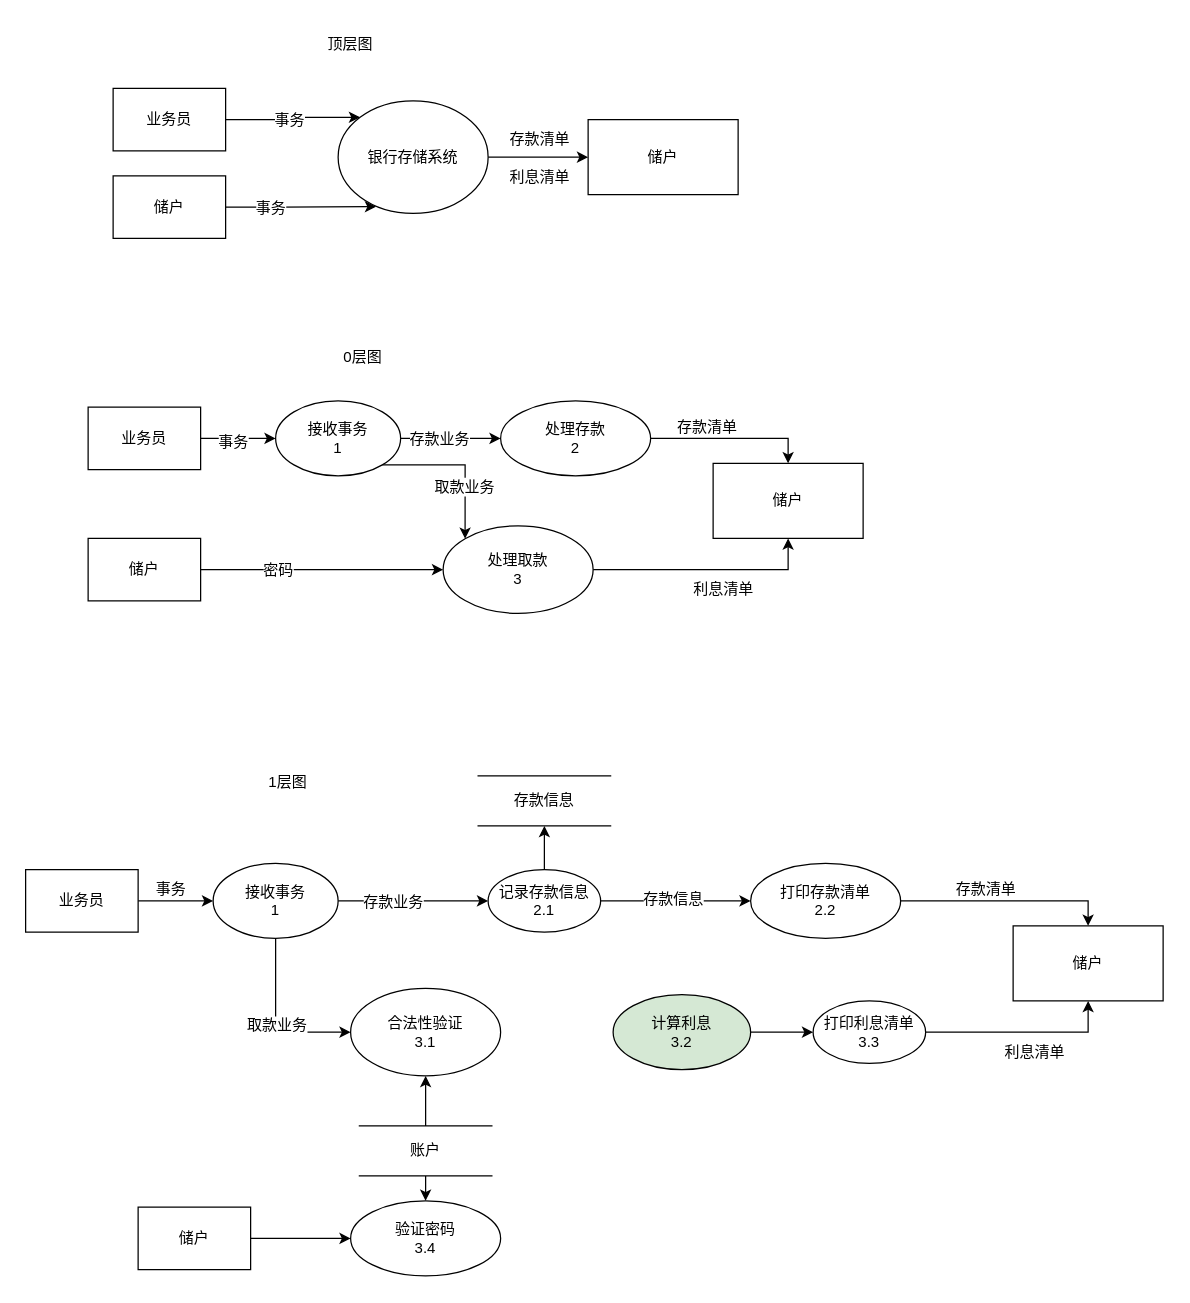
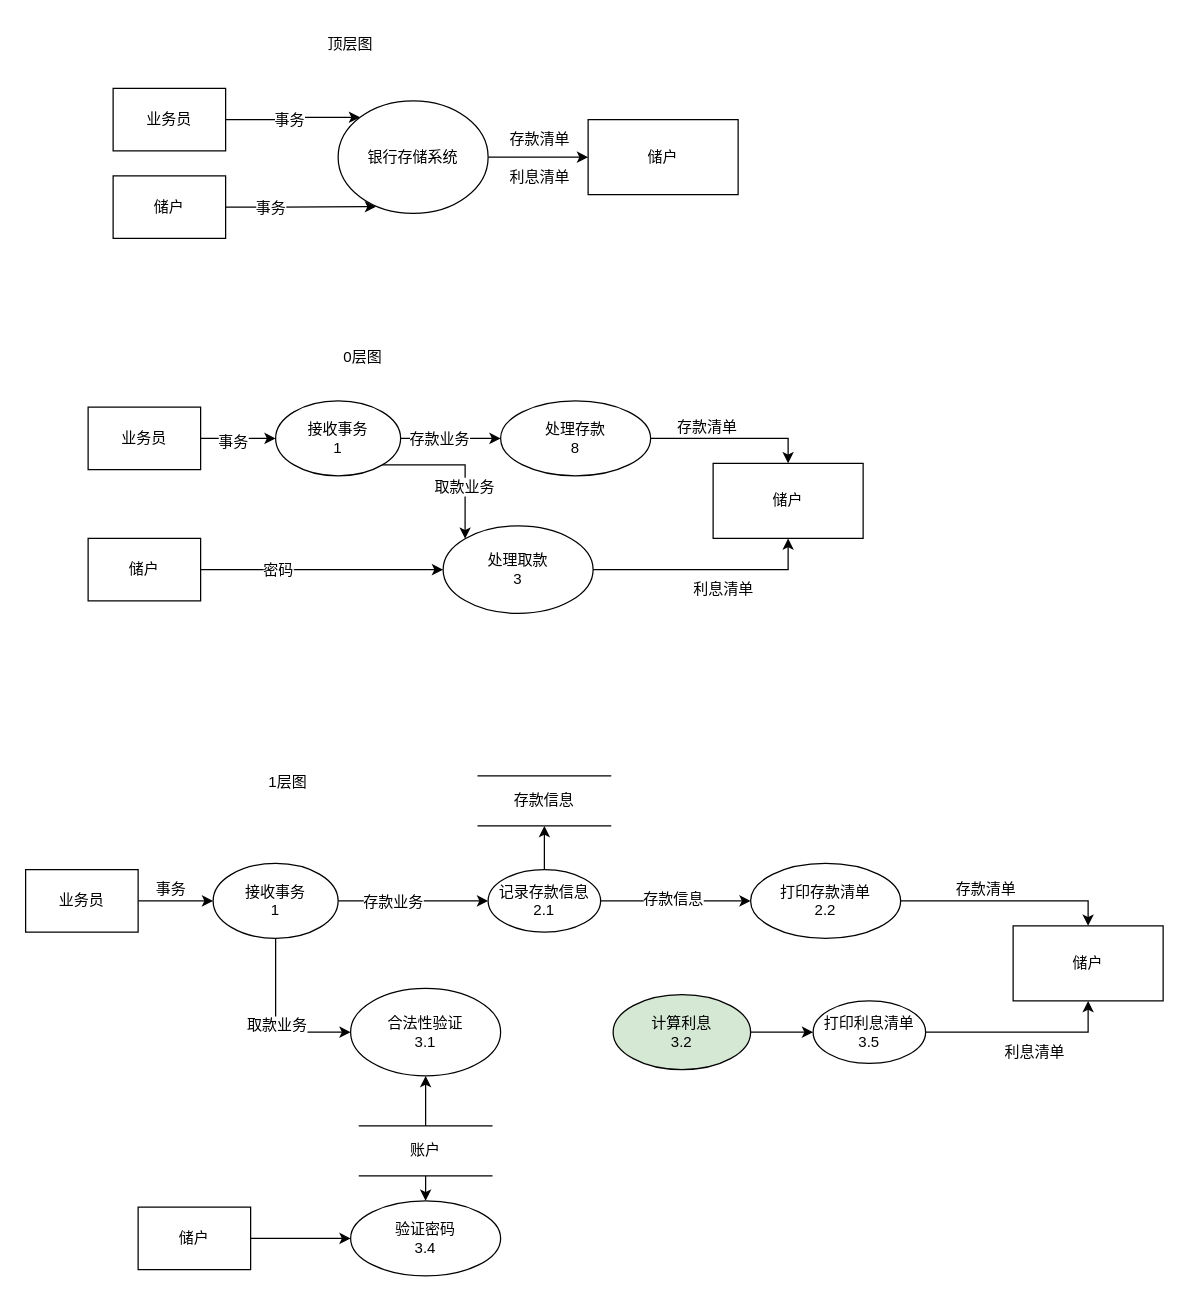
node "处理存款 2": label "处理存款 2" -> "处理存款 8"
node "打印利息清单 3.3": label "打印利息清单 3.3" -> "打印利息清单 3.5"
